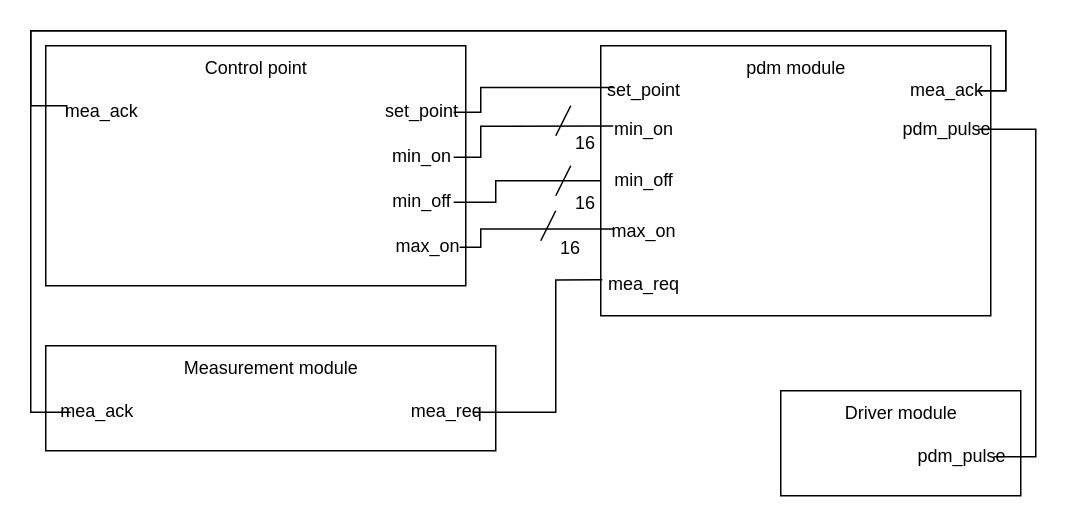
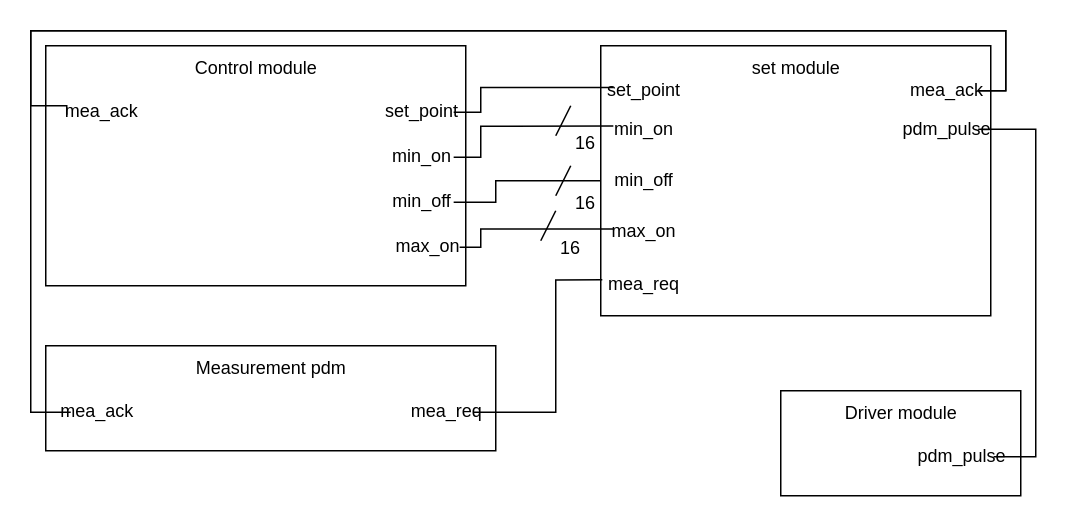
node "Control point": label "Control point" -> "Control module"
node "pdm module": label "pdm module" -> "set module"
node "Measurement module": label "Measurement module" -> "Measurement pdm"
